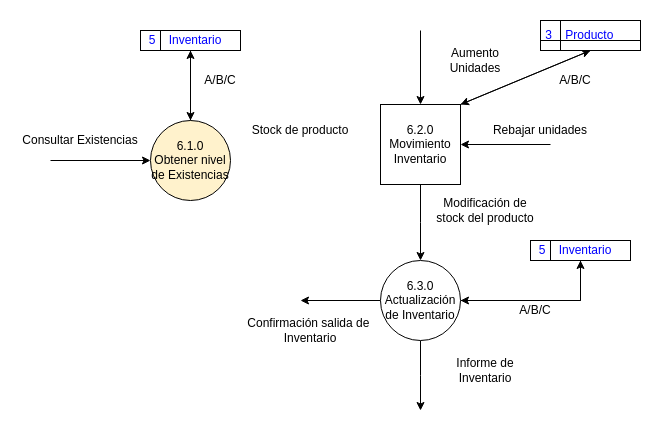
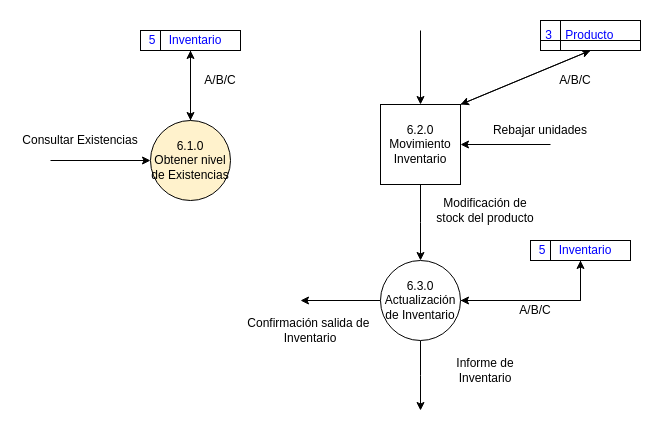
node "Aumento Unidades": removed
node "Stock de producto": removed
